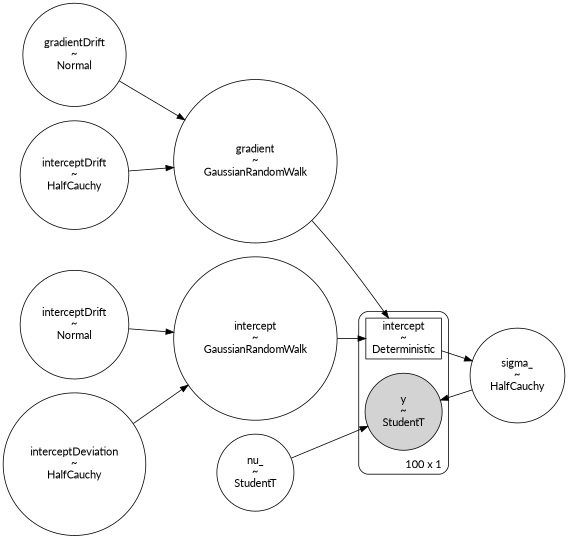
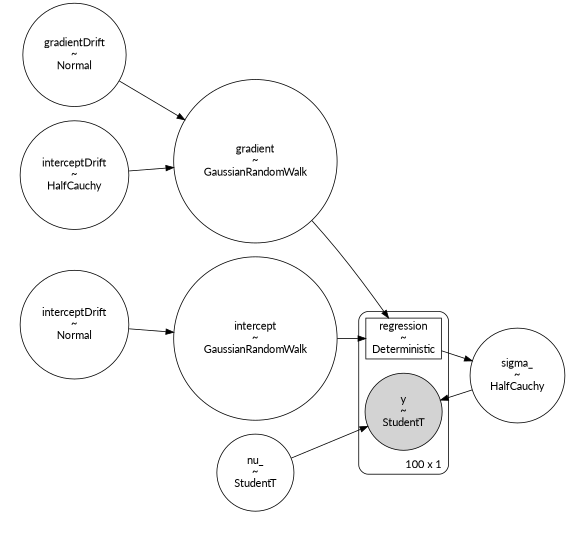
node "intercept ~ Deterministic": label "intercept ~ Deterministic" -> "regression ~ Deterministic"
node "interceptDeviation ~ HalfCauchy": removed
